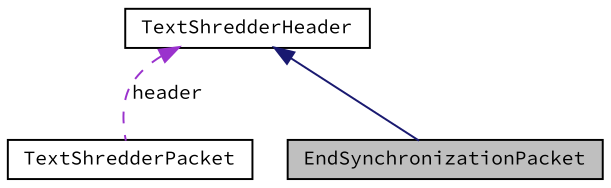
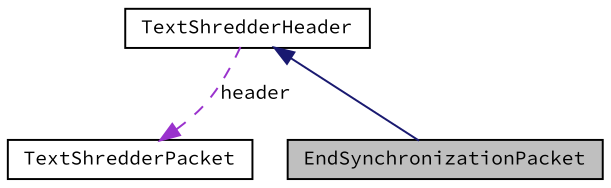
edge "TextShredderPacket" -> "TextShredderHeader": reversed
